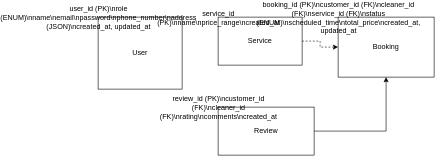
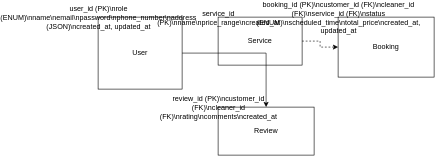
edge "User" -> "Review": added
edge "Review" -> "Booking": removed
